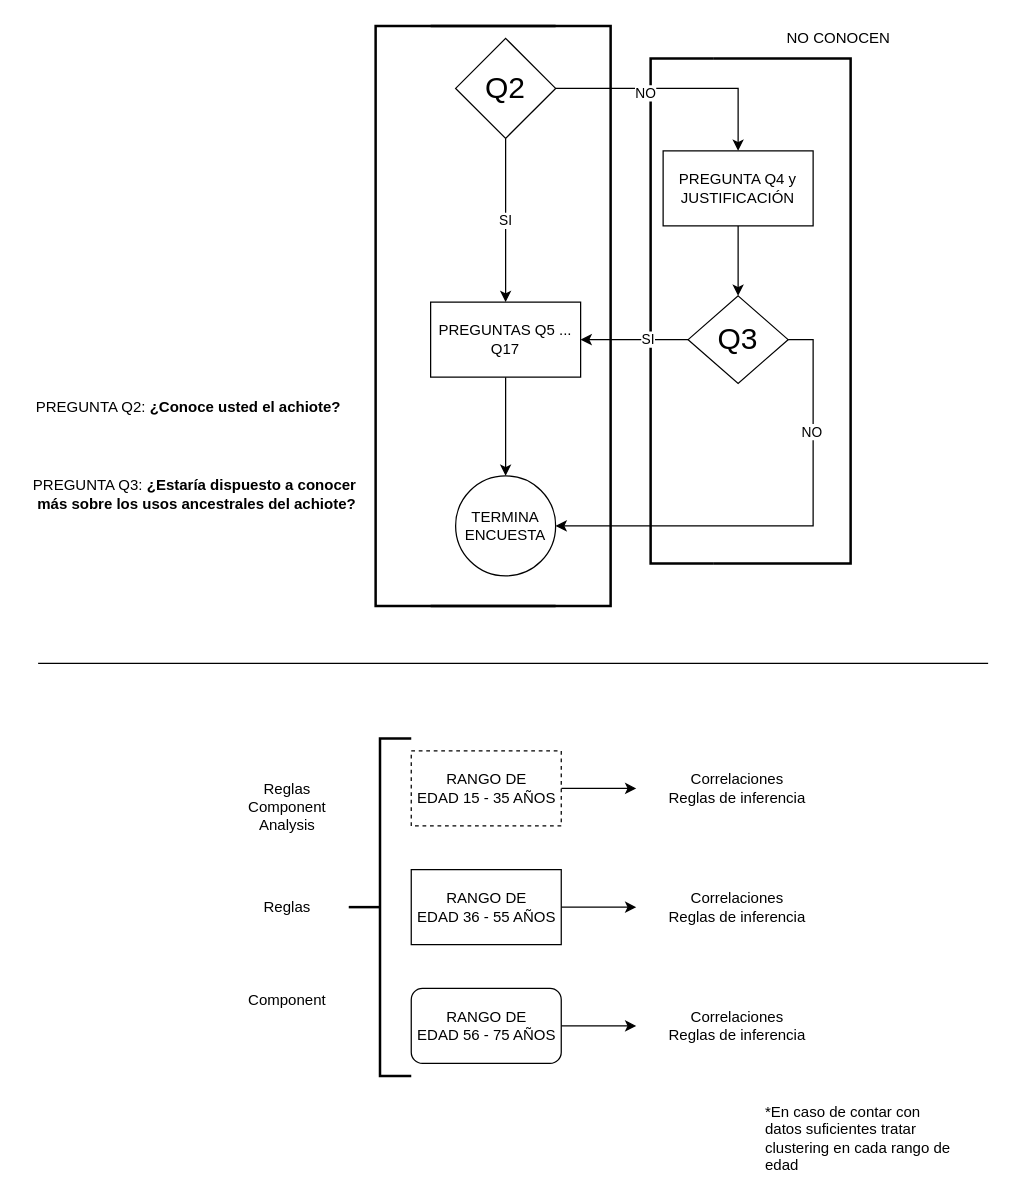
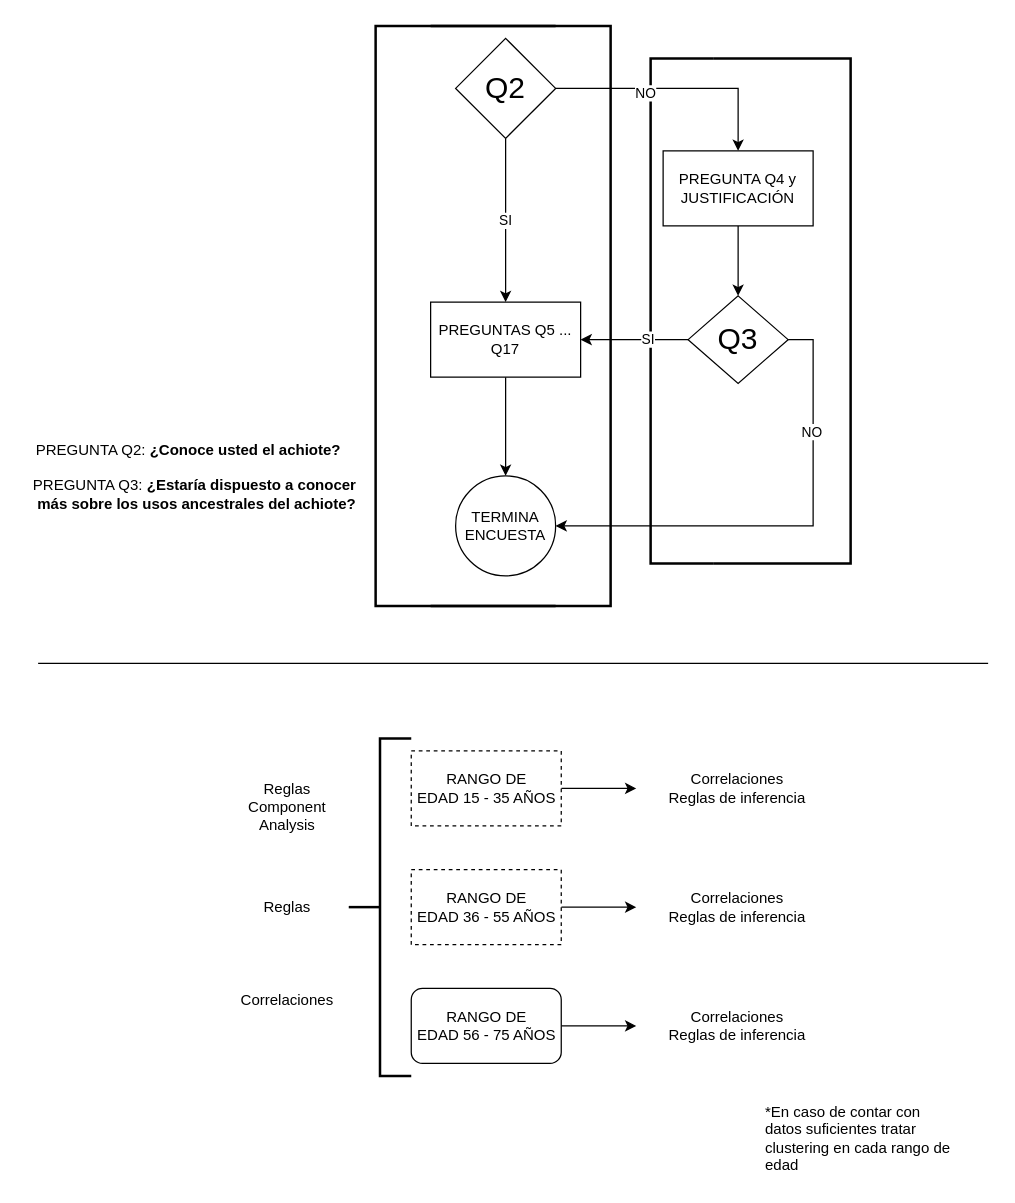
node "NO CONOCEN": removed
node "PREGUNTA Q2: ¿Conoce usted el achiote?": moved (188, 407) -> (188, 451)
node "RANGO DE EDAD 36 - 55 AÑOS": style solid -> dashed
node "Component": label "Component" -> "Correlaciones"
